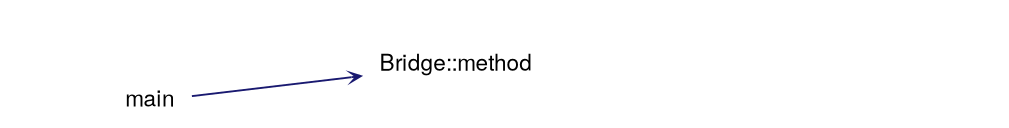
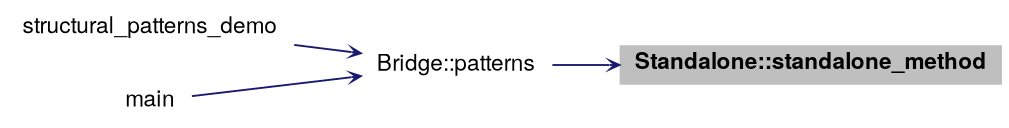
node "structural_patterns_demo": added
node "Bridge::method": label "Bridge::method" -> "Bridge::patterns"
node "Standalone::standalone_method": added
